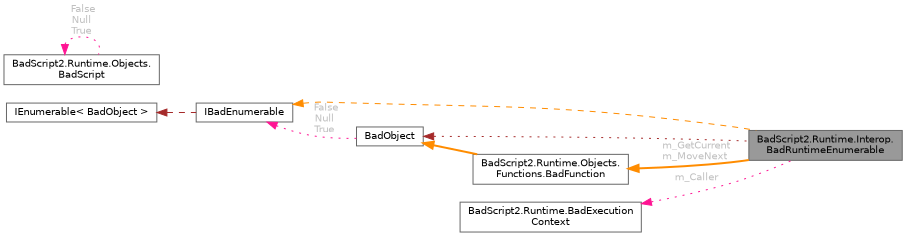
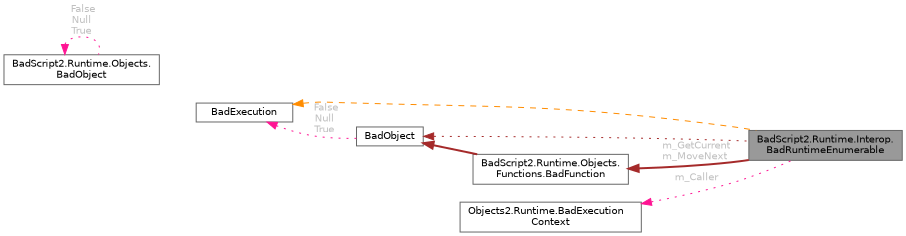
node "BadScript2.Runtime.Objects. BadScript": label "BadScript2.Runtime.Objects. BadScript" -> "BadScript2.Runtime.Objects. BadObject"
node "IEnumerable< BadObject >": removed
node "IBadEnumerable": label "IBadEnumerable" -> "BadExecution"
edge "BadScript2.Runtime.Objects. Functions.BadFunction" -> "BadObject": color darkorange -> brown
edge "BadScript2.Runtime.Interop. BadRuntimeEnumerable" -> "BadScript2.Runtime.Objects. Functions.BadFunction": color darkorange -> brown
node "BadScript2.Runtime.BadExecution Context": label "BadScript2.Runtime.BadExecution Context" -> "Objects2.Runtime.BadExecution Context"
